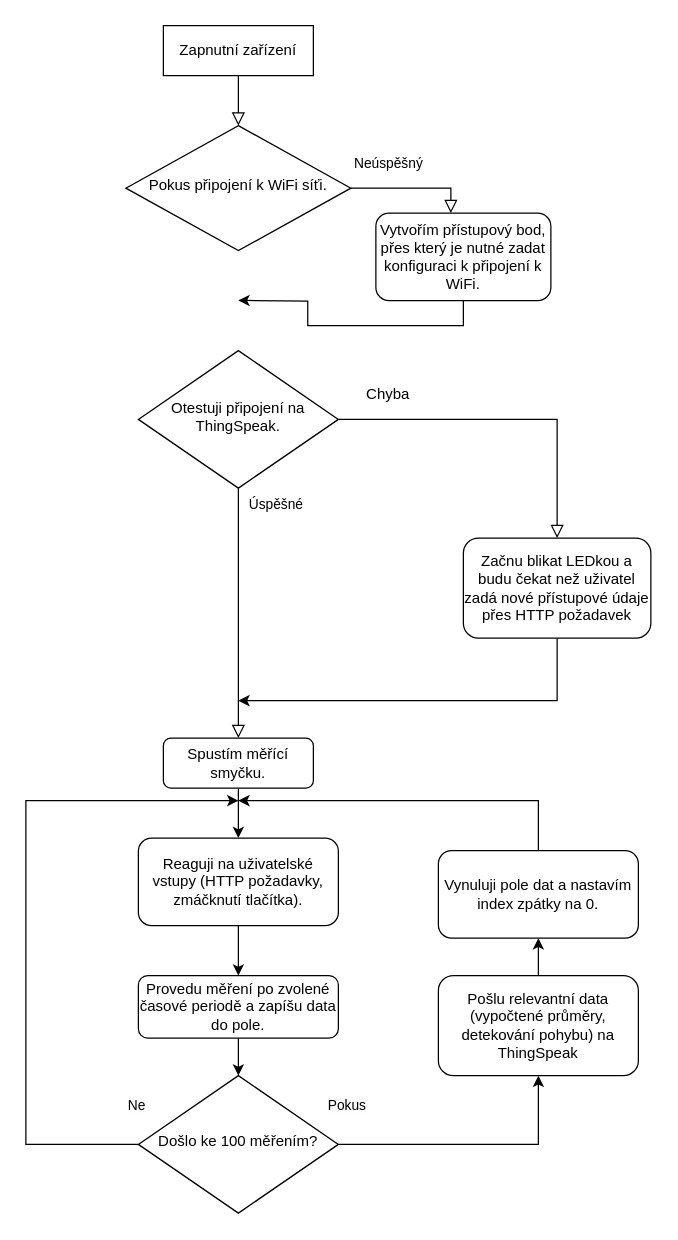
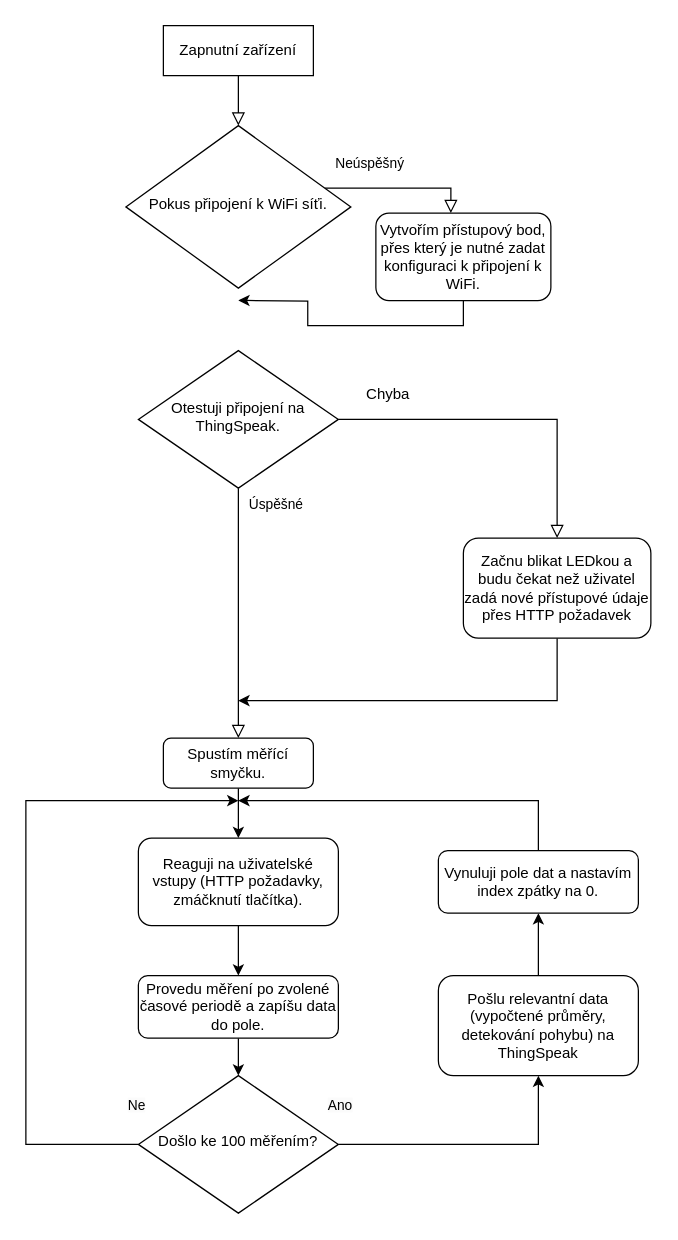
node "Pokus připojení k WiFi síťi.": size 225x125 -> 225x163
node "Vynuluji pole dat a nastavím index zpátky na 0.": size 200x88 -> 200x63
node "Pokus": label "Pokus" -> "Ano"
